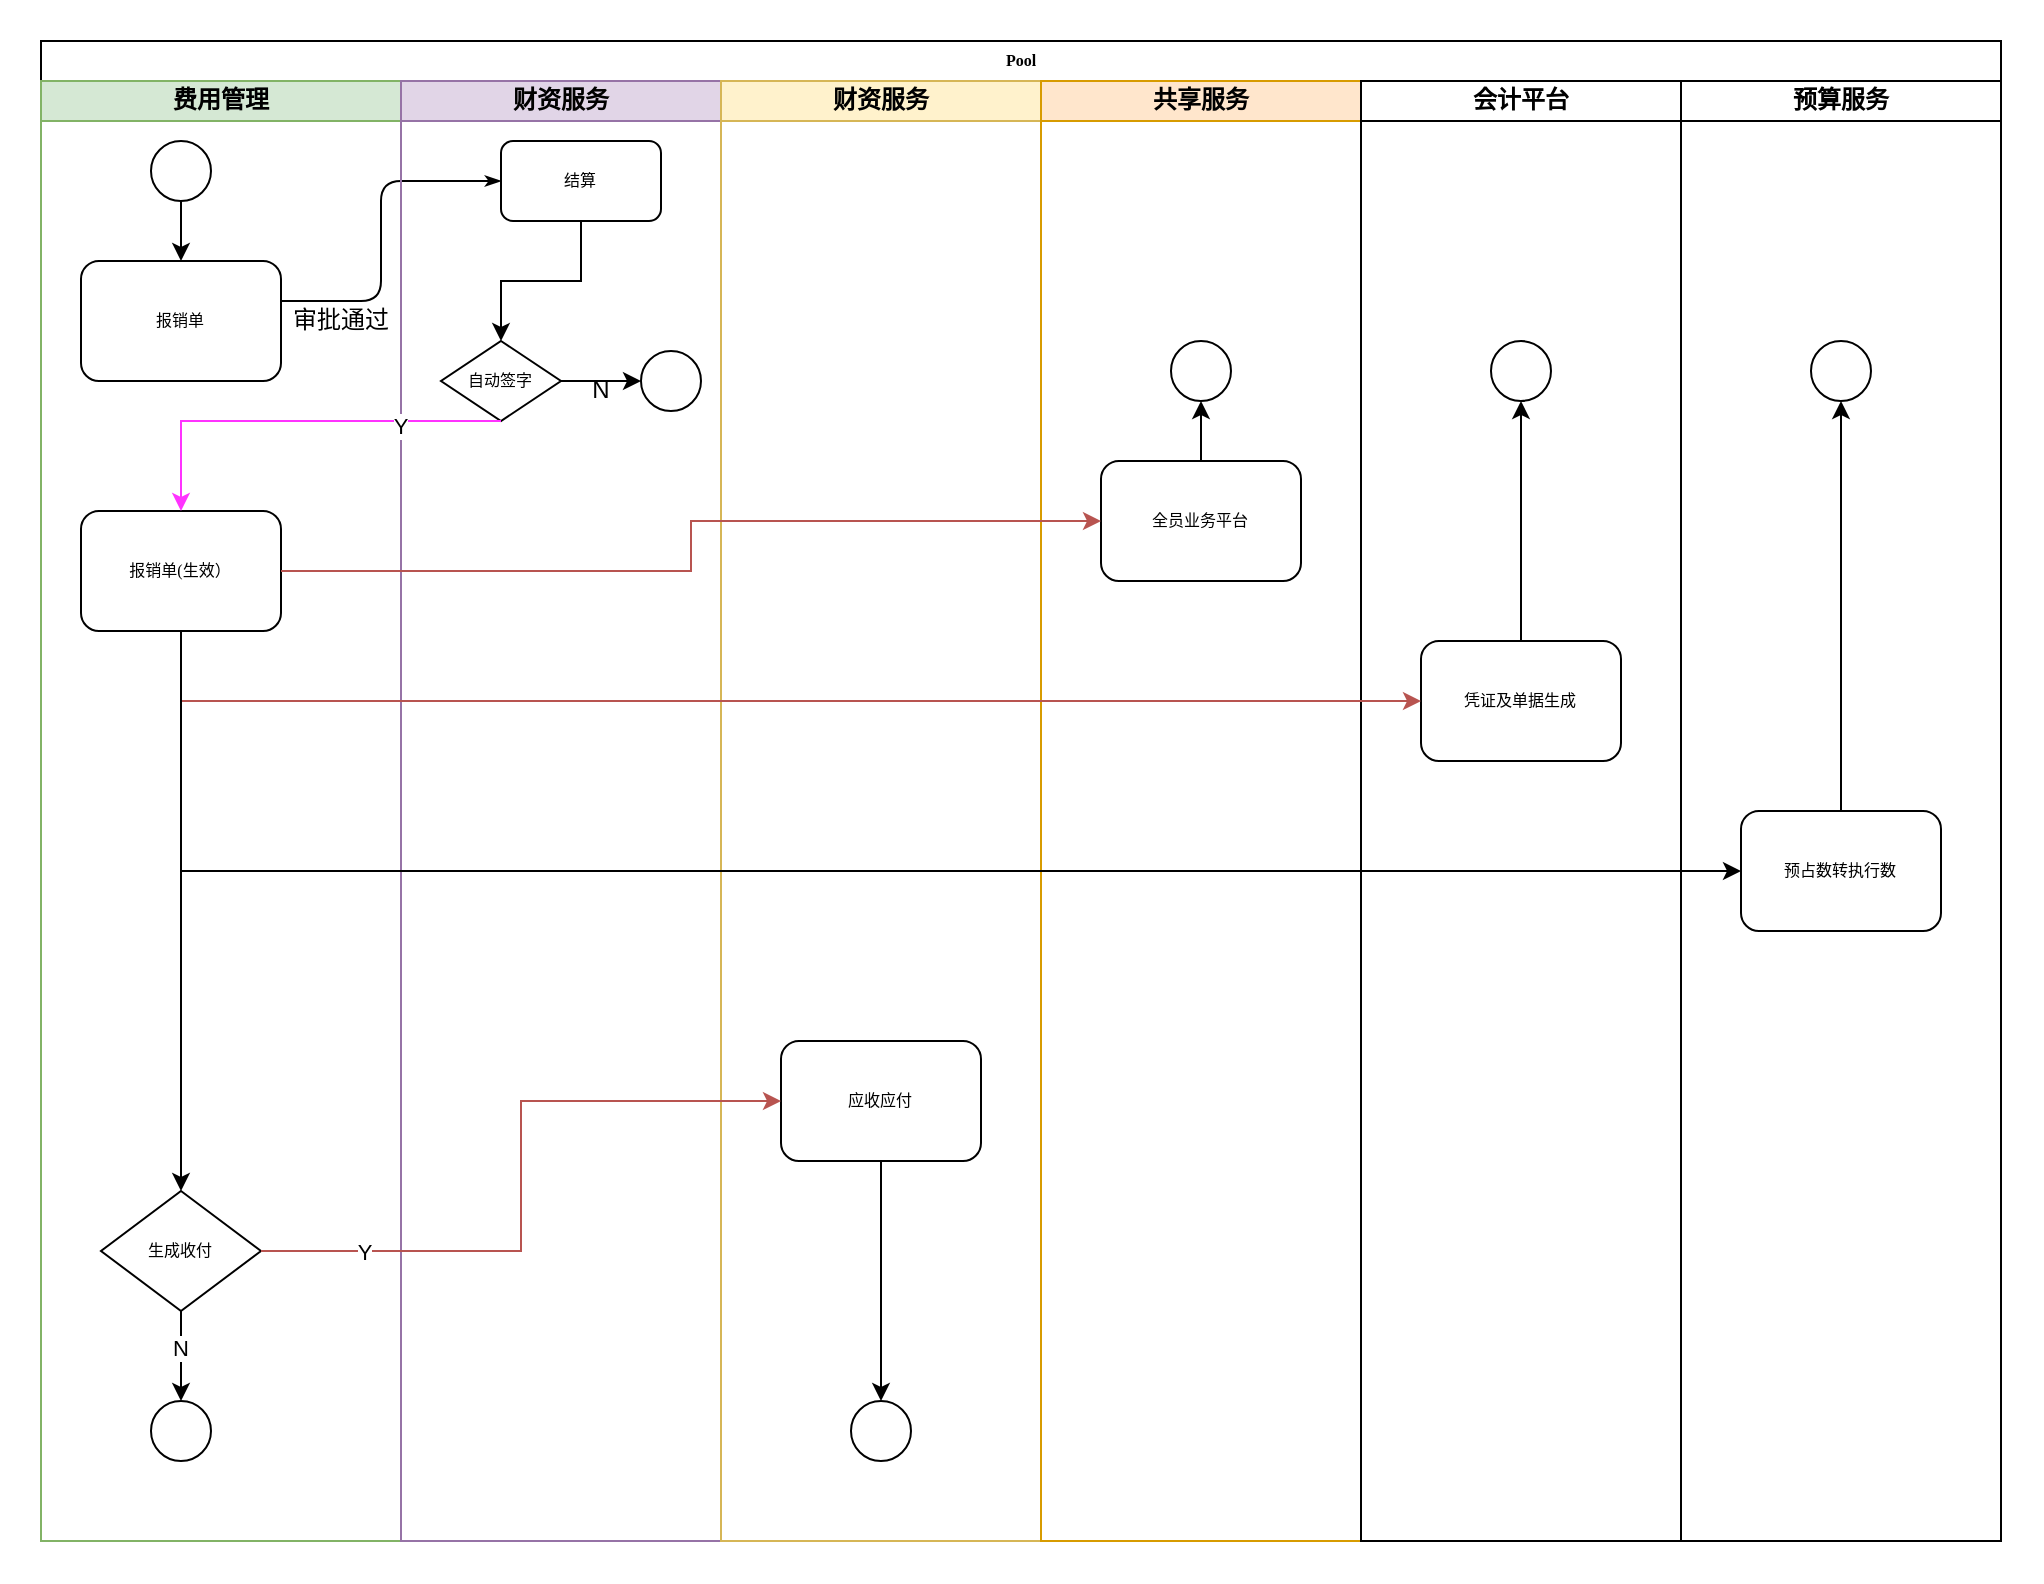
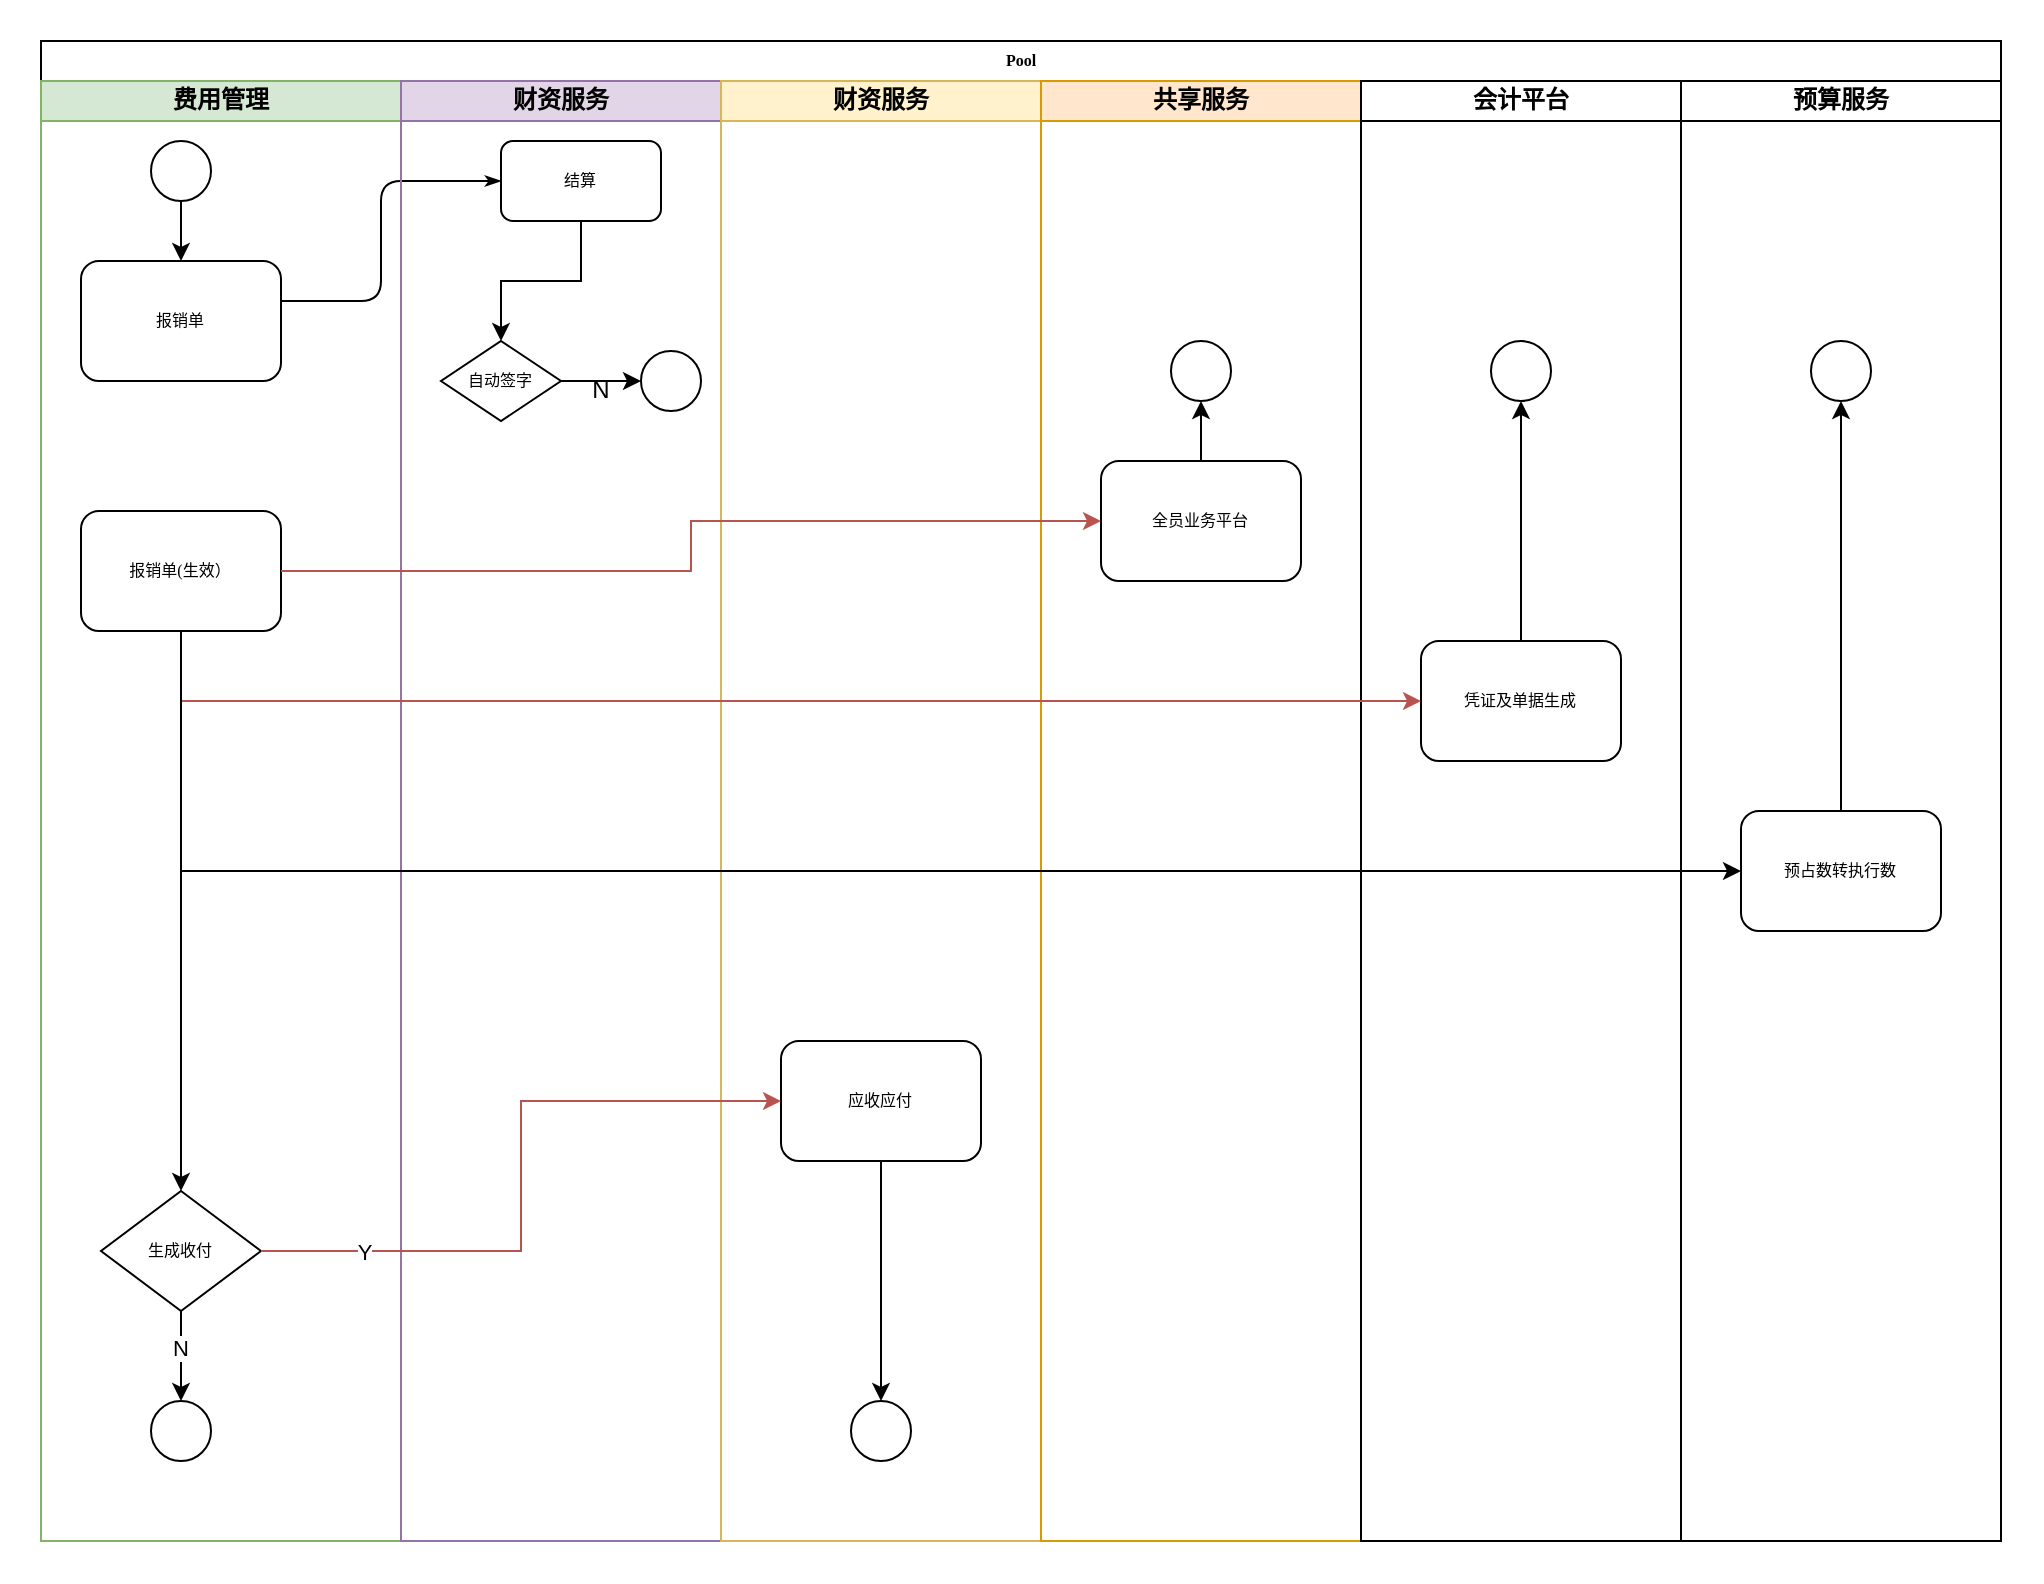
node "审批通过": removed
edge "自动签字" -> "报销单(生效）": removed, label "Y"
